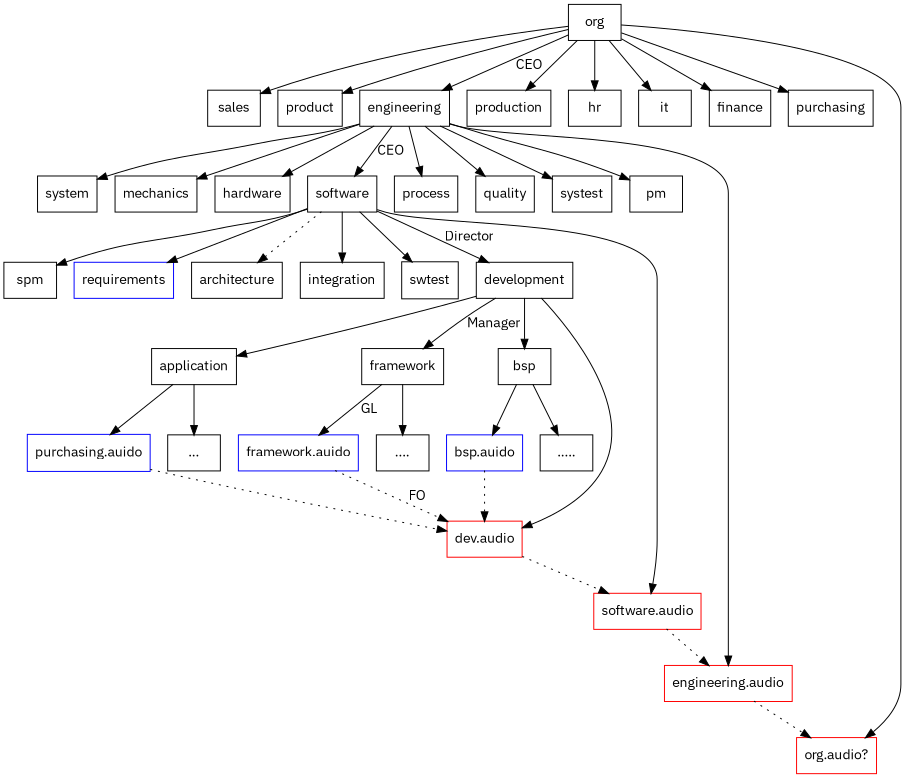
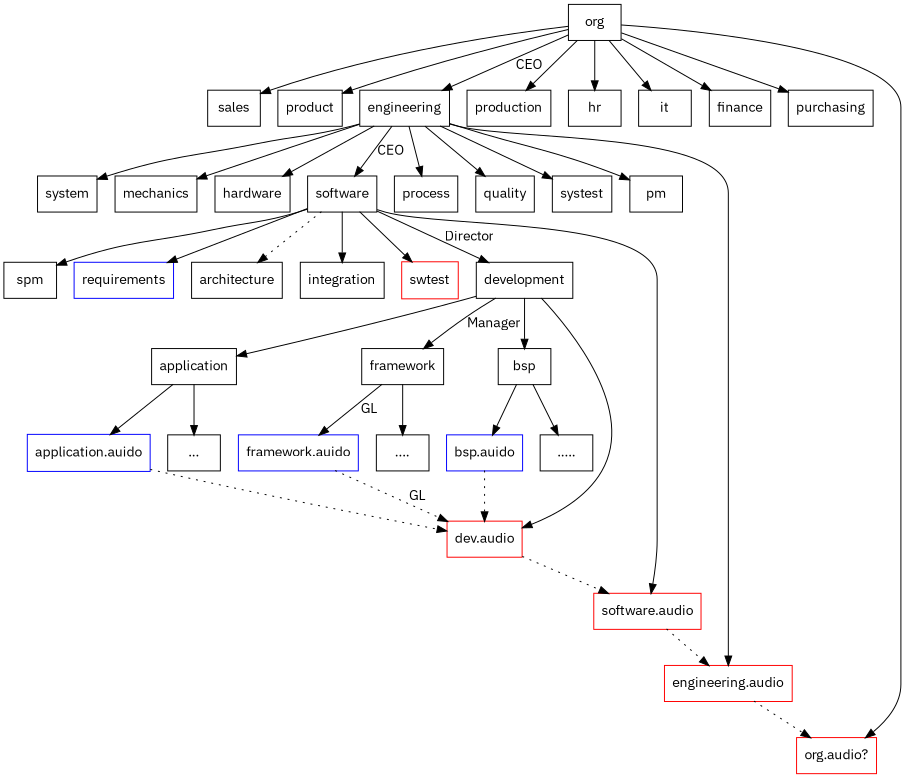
node "swtest": color black -> red
node "purchasing.auido": label "purchasing.auido" -> "application.auido"
edge "framework.auido" -> "dev.audio": label "FO" -> "GL"
